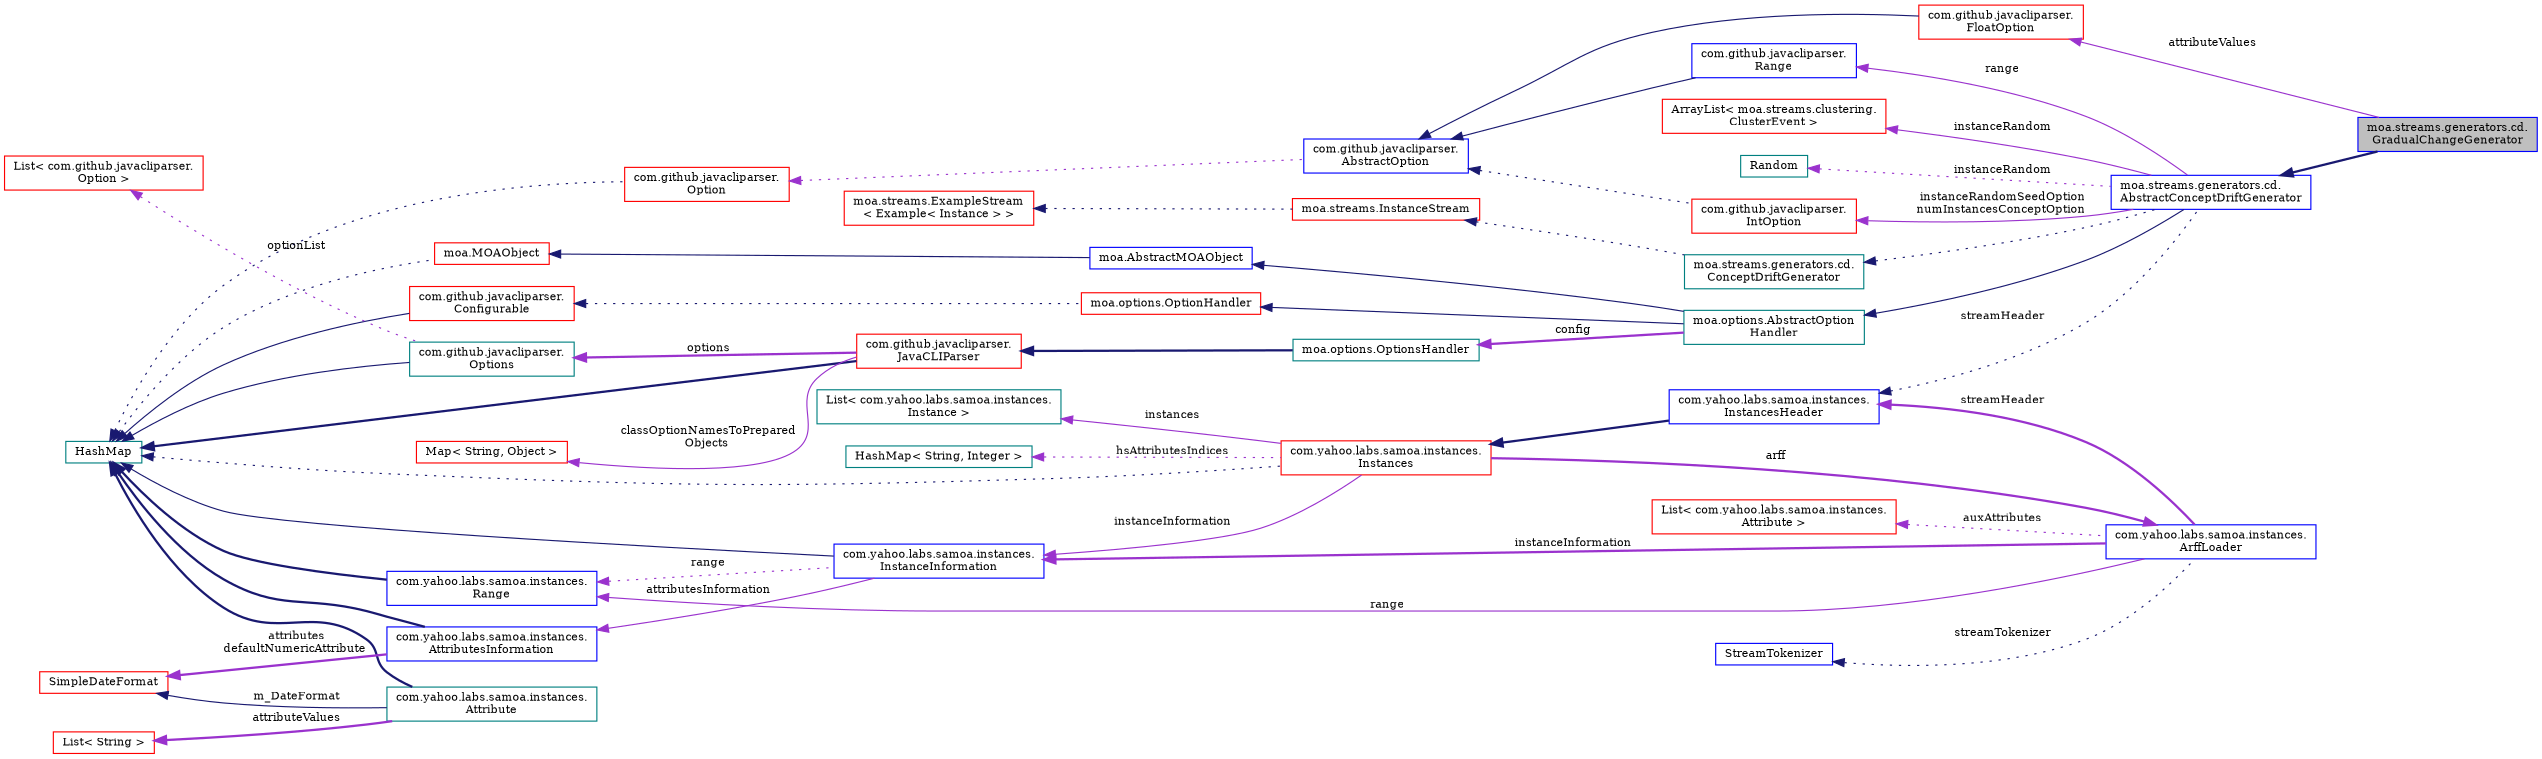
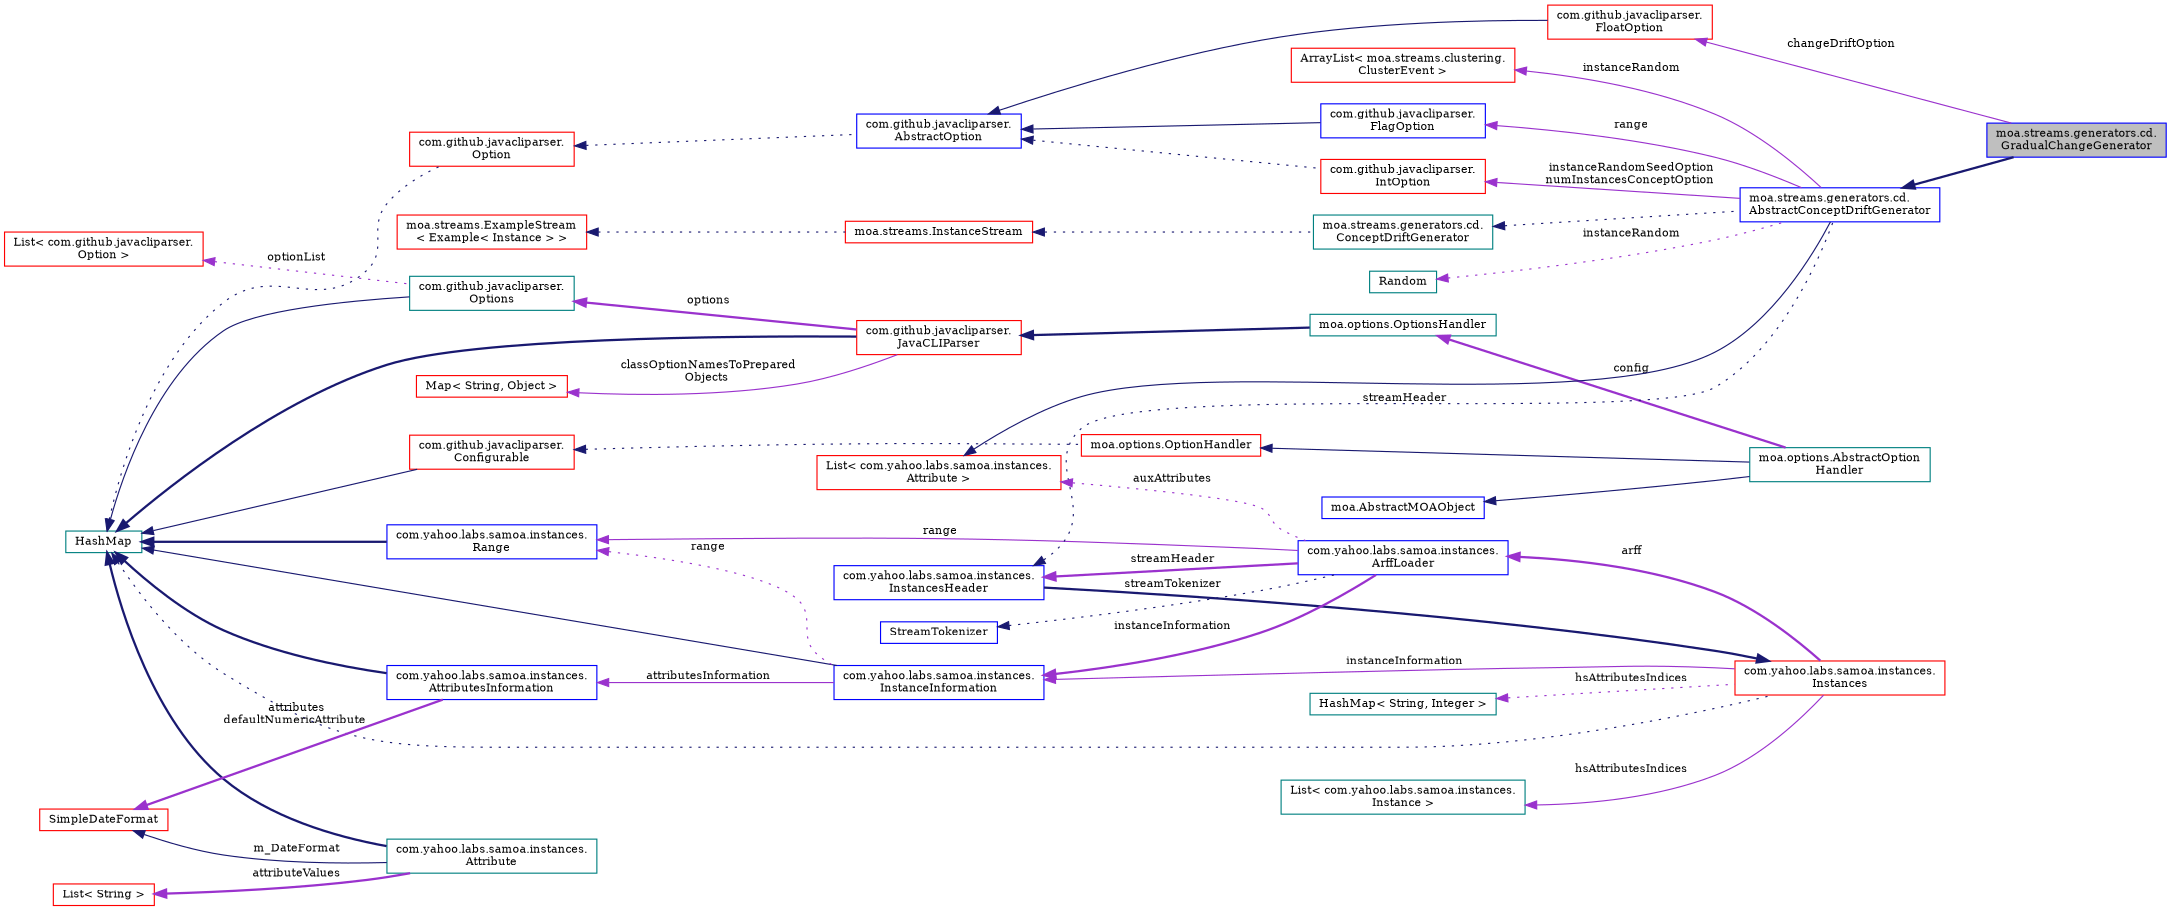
edge "moa.streams.generators.cd. GradualChangeGenerator" -> "com.github.javacliparser. FloatOption": label " attributeValues" -> " changeDriftOption"
node "com.github.javacliparser. Range": label "com.github.javacliparser. Range" -> "com.github.javacliparser. FlagOption"
edge "com.github.javacliparser. AbstractOption" -> "com.github.javacliparser. Option": color darkorchid3 -> midnightblue
node "moa.MOAObject": removed
edge "moa.streams.generators.cd. AbstractConceptDriftGenerator" -> "moa.options.AbstractOption Handler": now "moa.streams.generators.cd. AbstractConceptDriftGenerator" -> "List< com.yahoo.labs.samoa.instances. Attribute >"
edge "com.yahoo.labs.samoa.instances. Instances" -> "List< com.yahoo.labs.samoa.instances. Instance >": label " instances" -> " hsAttributesIndices"
